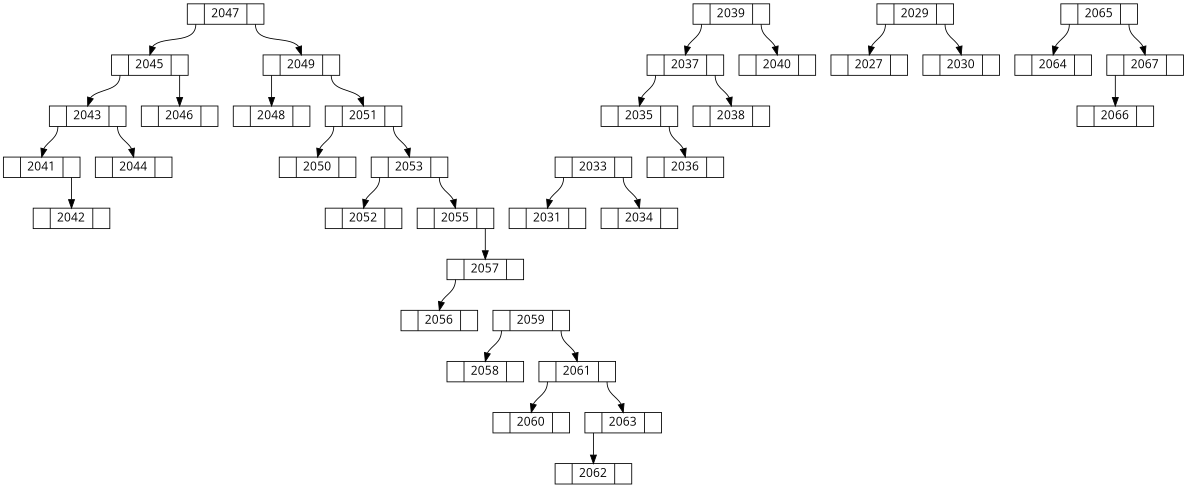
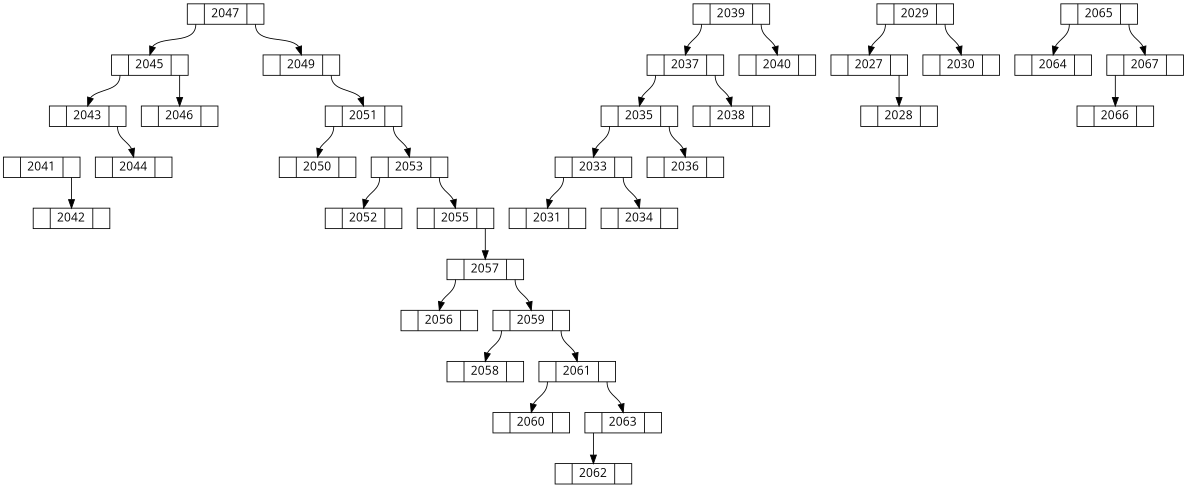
node "2048": removed
node "2028": added
edge "2043" -> "2041": removed
edge "2035" -> "2033": added
edge "2057" -> "2059": added
